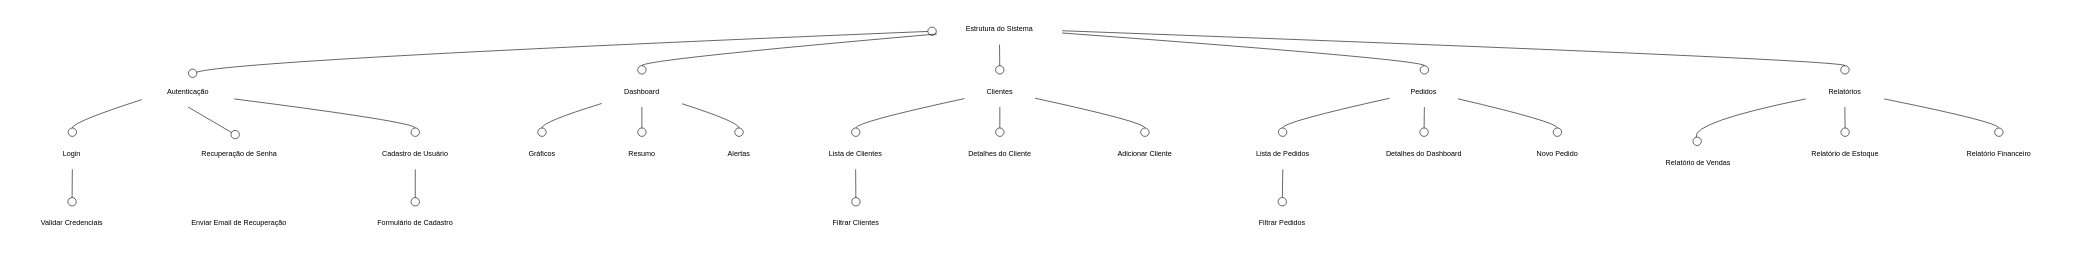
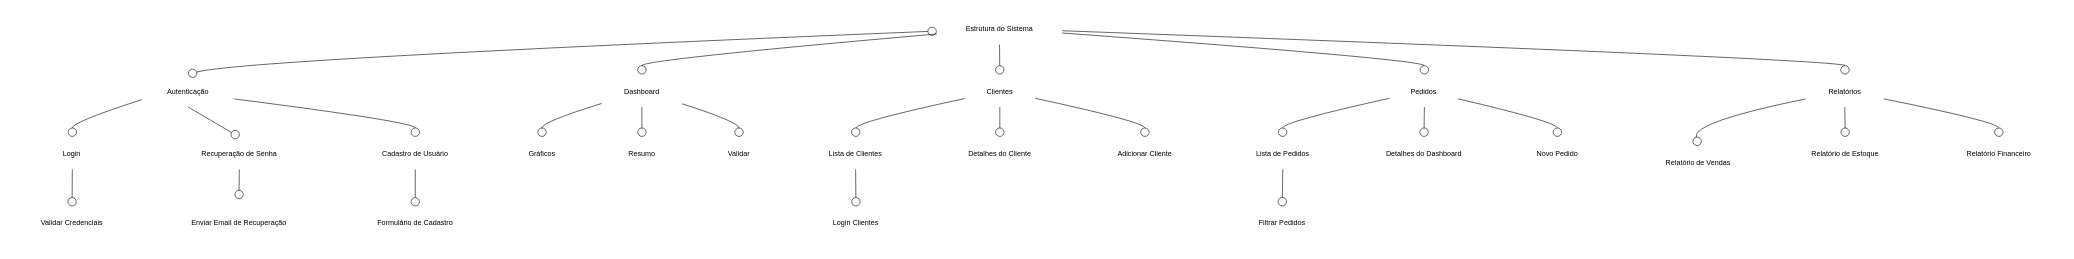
node "Alertas": label "Alertas" -> "Validar"
edge "Recuperação de Senha" -> "Enviar Email de Recuperação": added
node "Filtrar Clientes": label "Filtrar Clientes" -> "Login Clientes"
